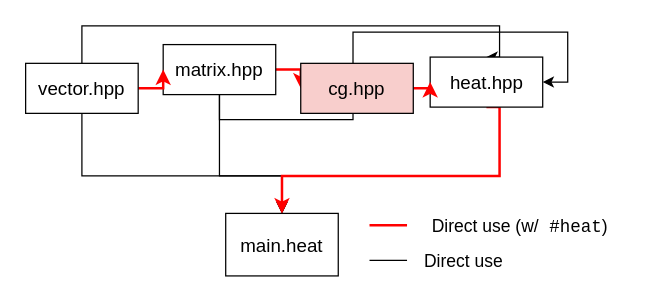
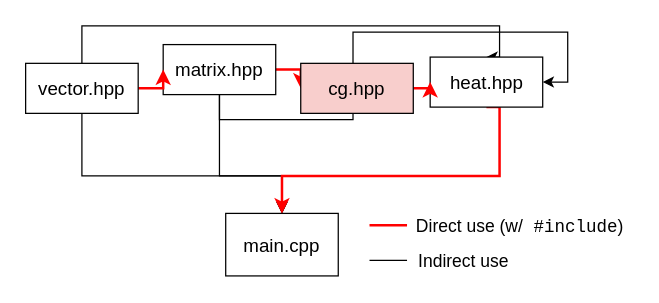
node "Direct use (w/ #heat)": label "Direct use (w/ #heat)" -> "Direct use (w/ #include)"
node "main.heat": label "main.heat" -> "main.cpp"
node "Direct use": label "Direct use" -> "Indirect use"
